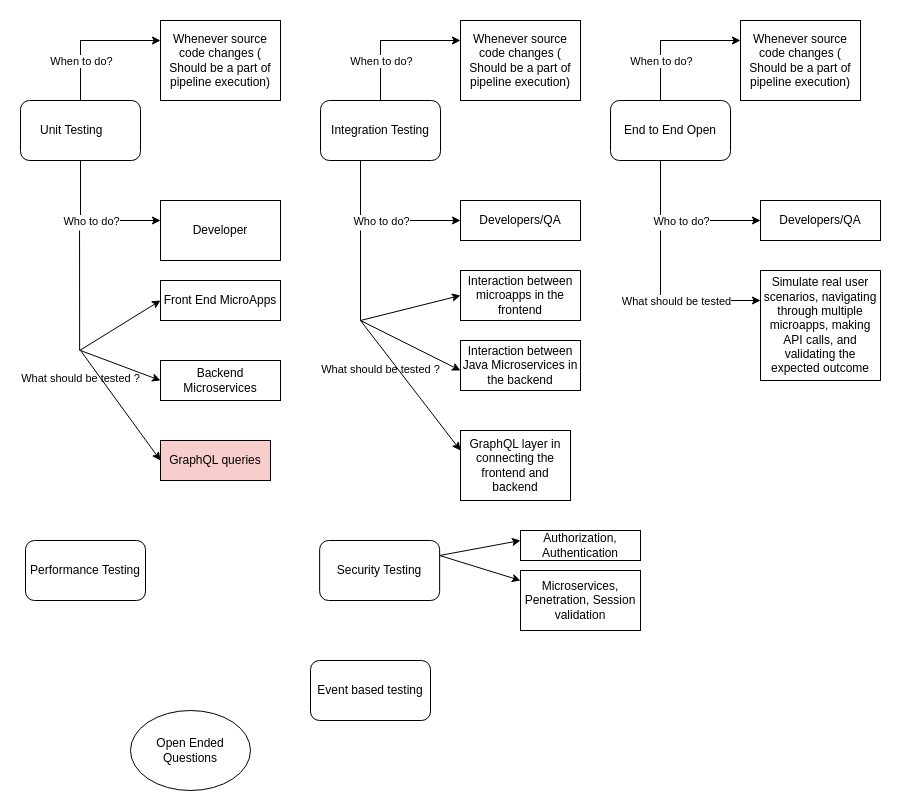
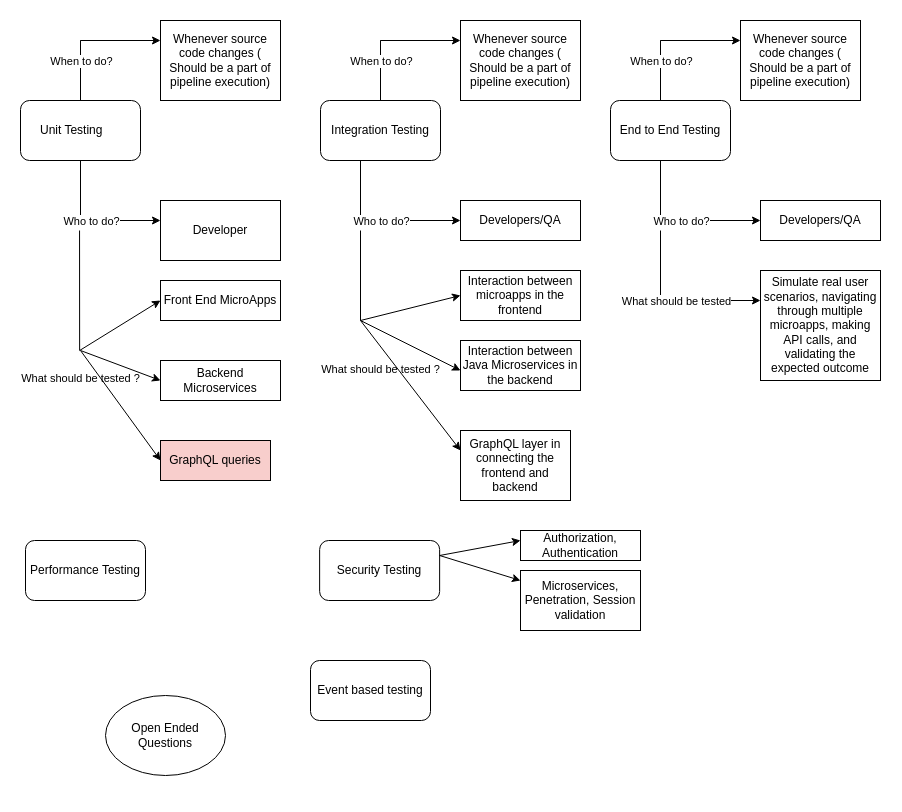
node "End to End Open": label "End to End Open" -> "End to End Testing"
node "Open Ended Questions": moved (191, 751) -> (166, 736)
